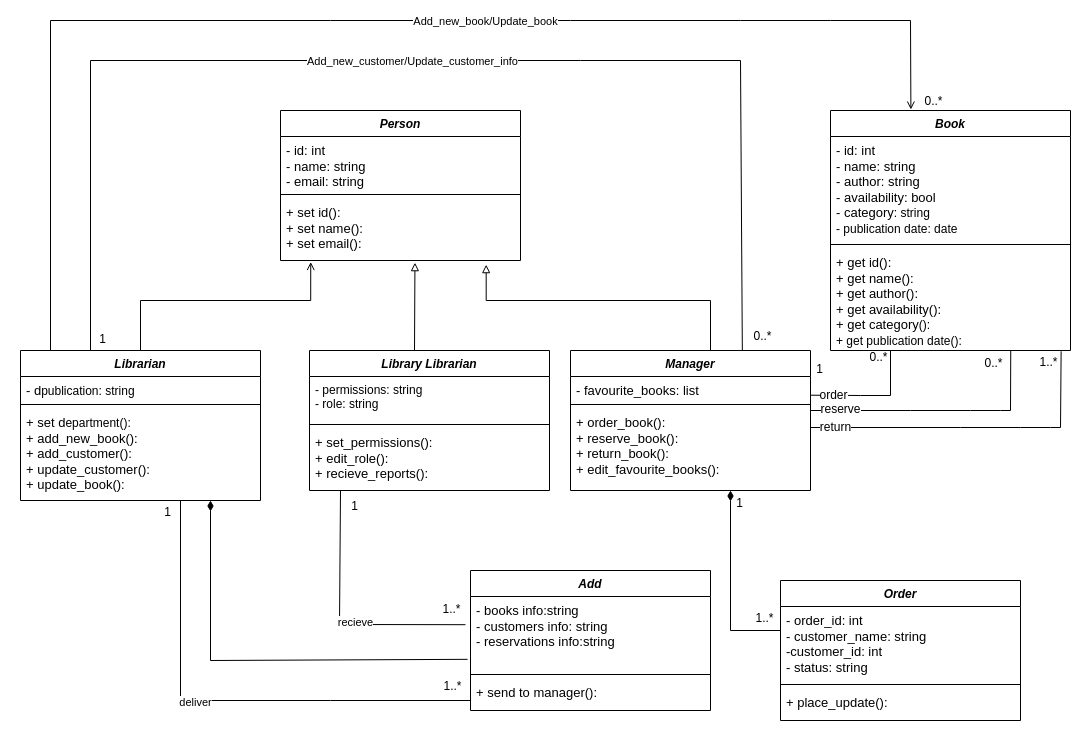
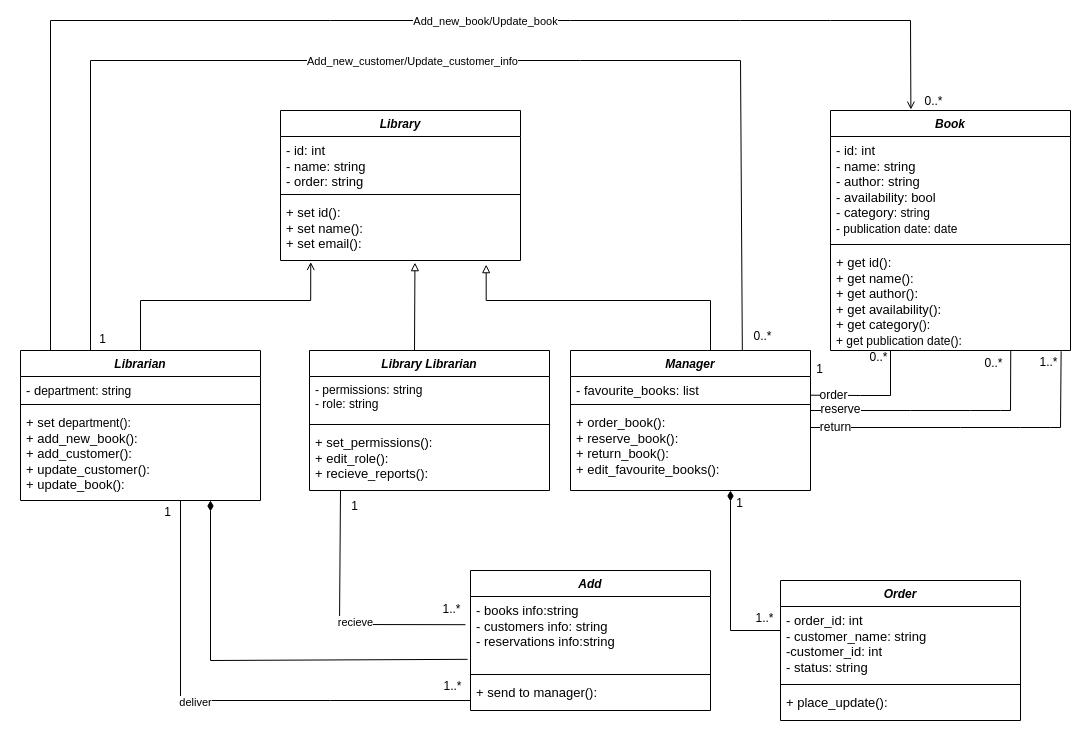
node "Person": label "Person" -> "Library"
node "- id: int - name: string - email: string": label "- id: int - name: string - email: string" -> "- id: int - name: string - order: string"
node "- dpublication: string": label "- dpublication: string" -> "- department: string"
